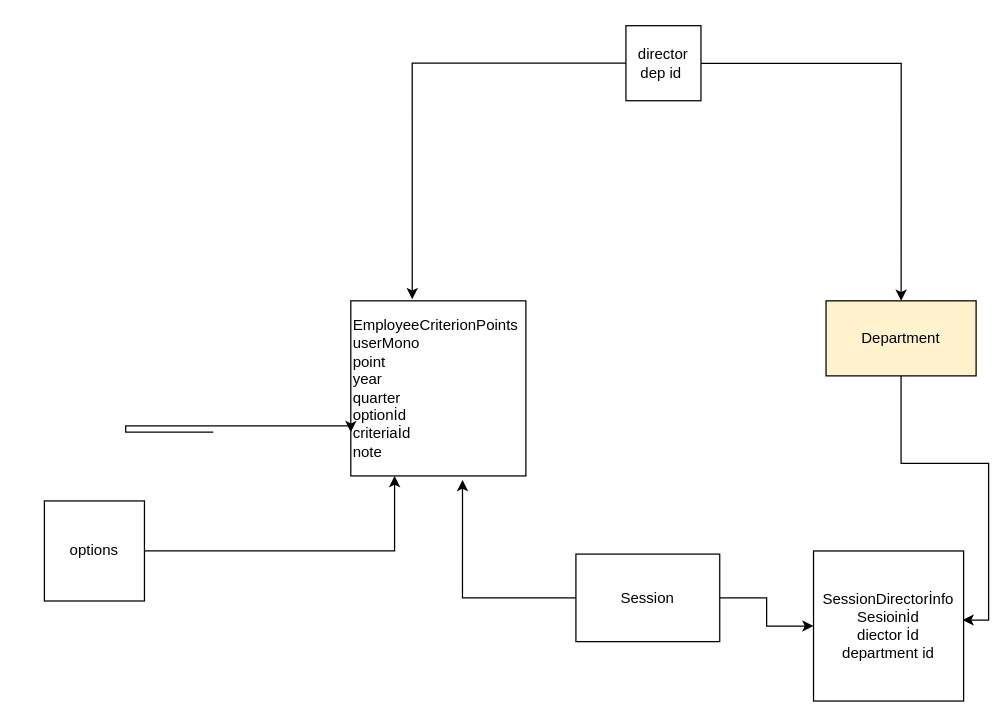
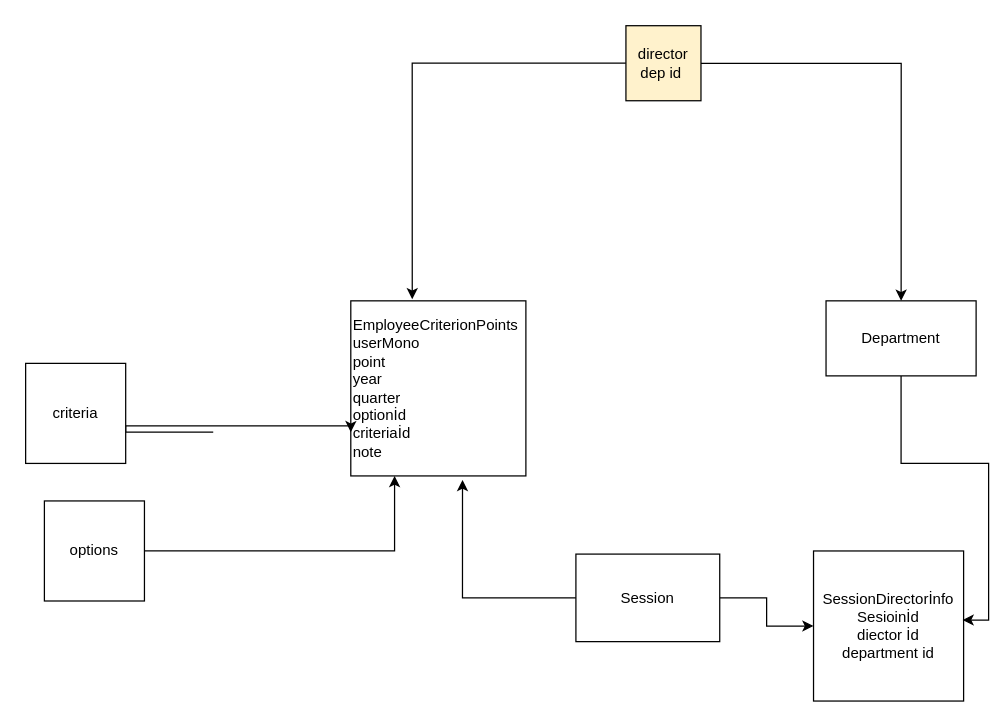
node "director dep id": fillcolor #ffffff -> #fff2cc
node "Department": fillcolor #fff2cc -> #ffffff
node "criteria": added
